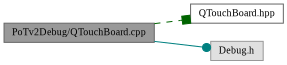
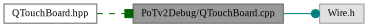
edge "PoTv2Debug/QTouchBoard.cpp" -> "QTouchBoard.hpp": reversed
node "Debug.h": label "Debug.h" -> "Wire.h"
